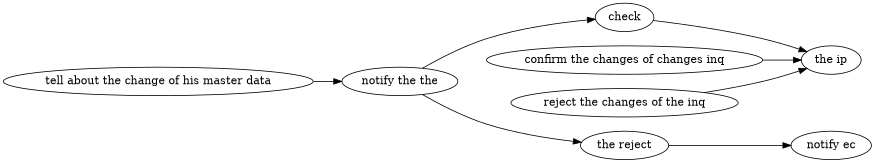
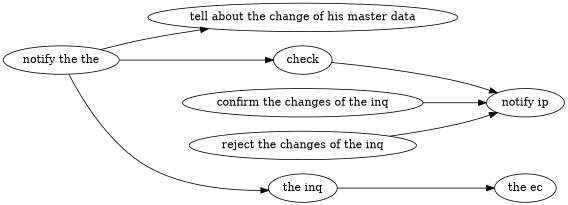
node "confirm the changes of changes inq": label "confirm the changes of changes inq" -> "confirm the changes of the inq"
node "the ip": label "the ip" -> "notify ip"
edge "tell about the change of his master data" -> "notify the the": reversed
node "the reject": label "the reject" -> "the inq"
node "notify ec": label "notify ec" -> "the ec"
